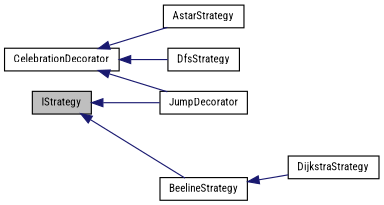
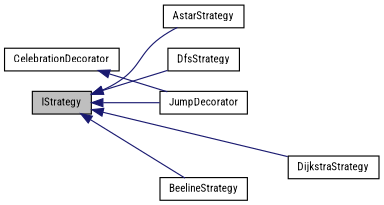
edge "AstarStrategy" -> "CelebrationDecorator": now "AstarStrategy" -> "IStrategy"
edge "DfsStrategy" -> "CelebrationDecorator": now "DfsStrategy" -> "IStrategy"
edge "DijkstraStrategy" -> "BeelineStrategy": now "DijkstraStrategy" -> "IStrategy"
